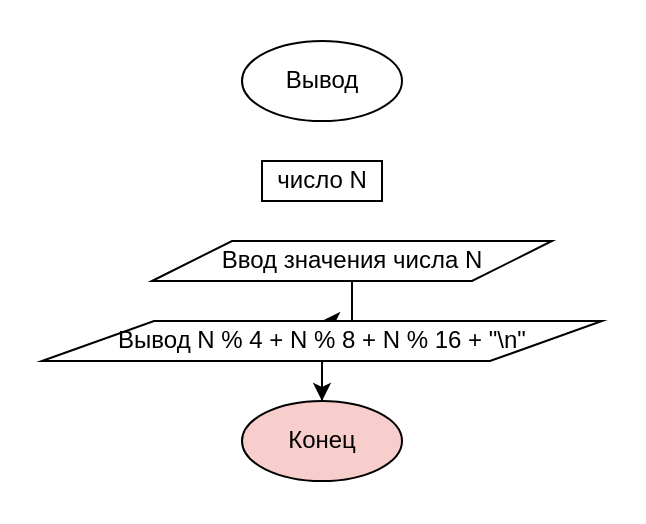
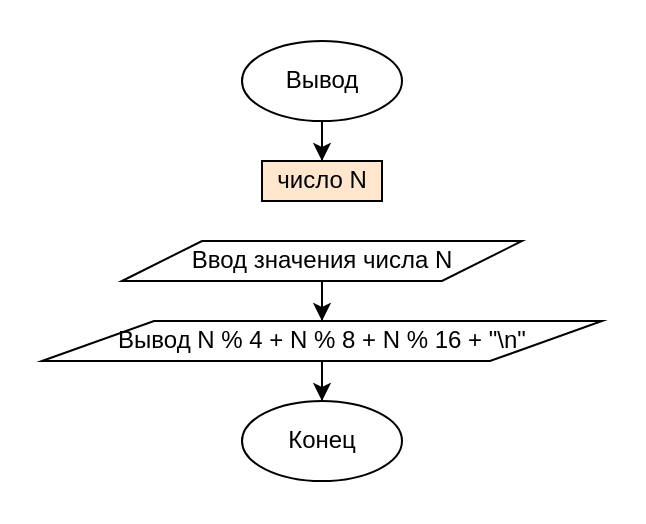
edge "Вывод" -> "число N": added
node "число N": fillcolor #ffffff -> #ffe6cc
node "Ввод значения числа N": moved (352, 261) -> (322, 261)
node "Конец": fillcolor #f8cecc -> #ffffff
